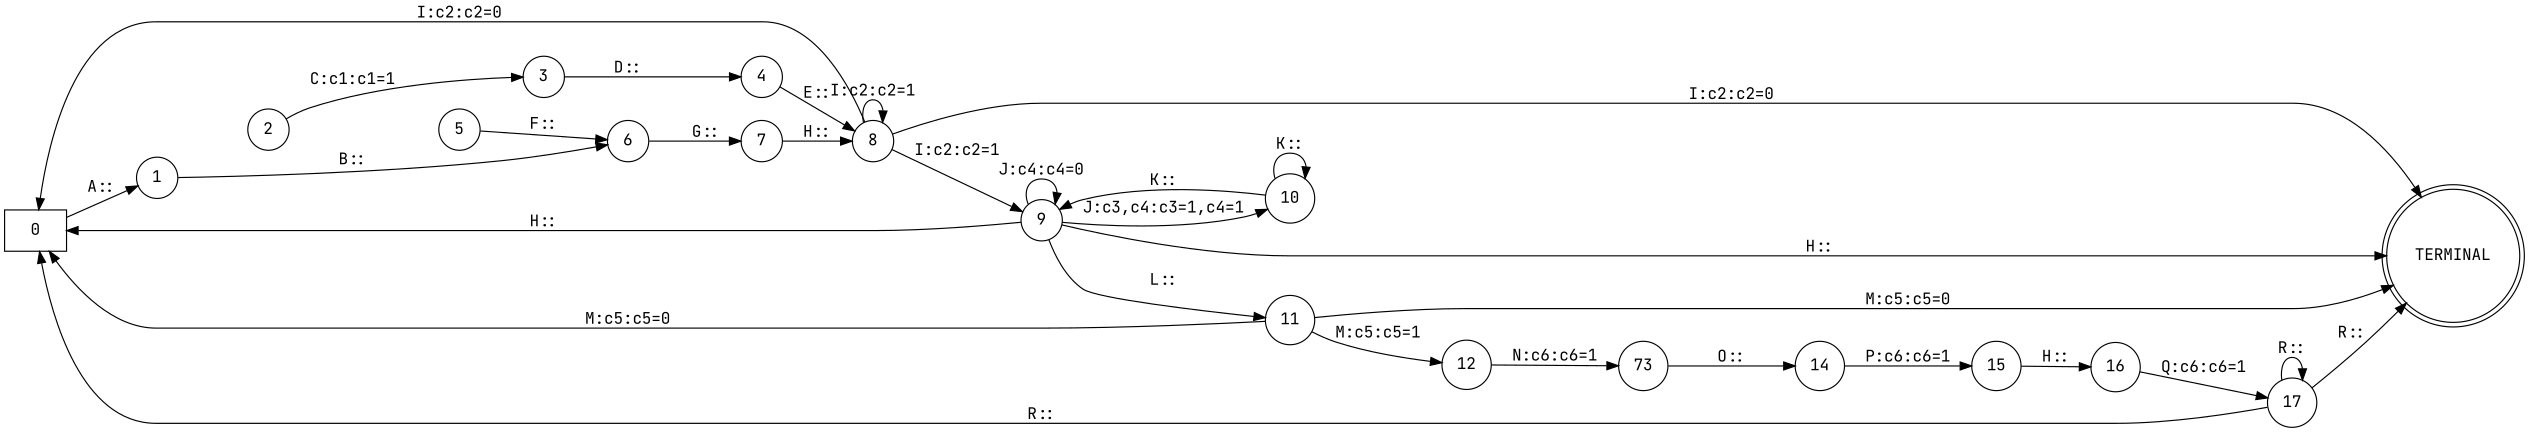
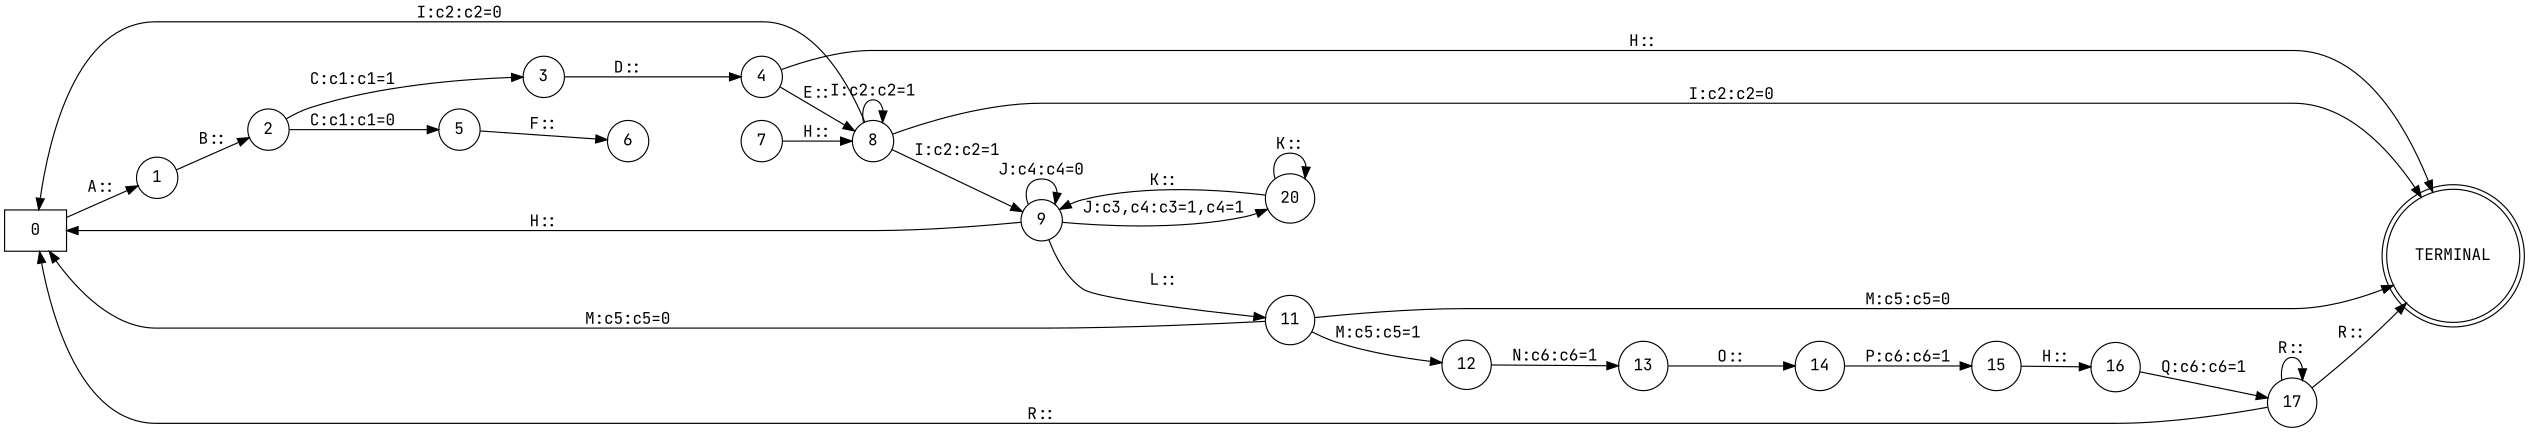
edge "2" -> "5": added, label "C:c1:c1=0"
edge "6" -> "7": removed, label "G::"
edge "1" -> "6": now "1" -> "2"
node "10": label "10" -> "20"
edge "9" -> "TERMINAL": now "4" -> "TERMINAL"
node "73": label "73" -> "13"
